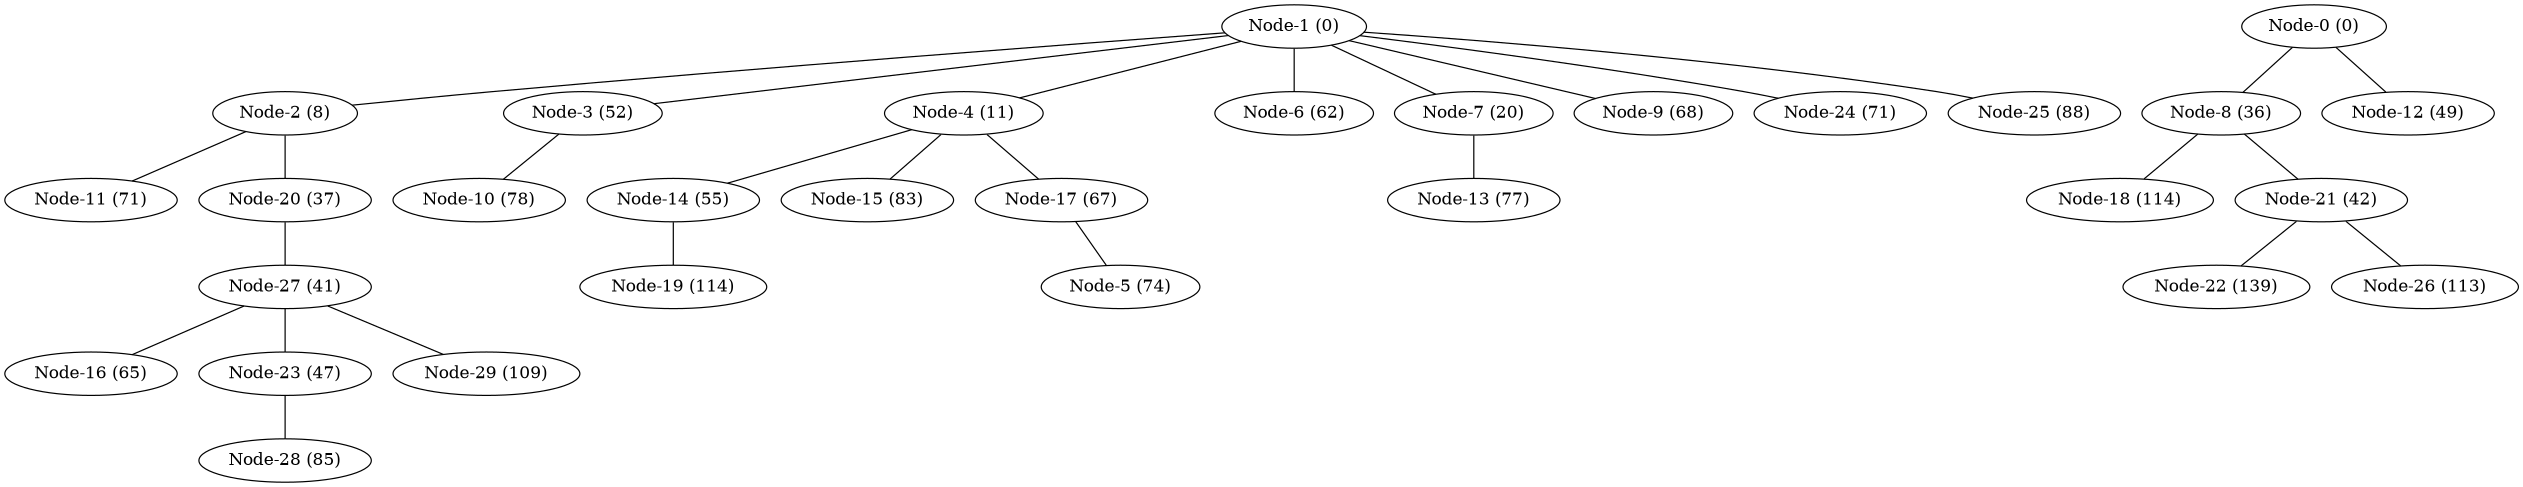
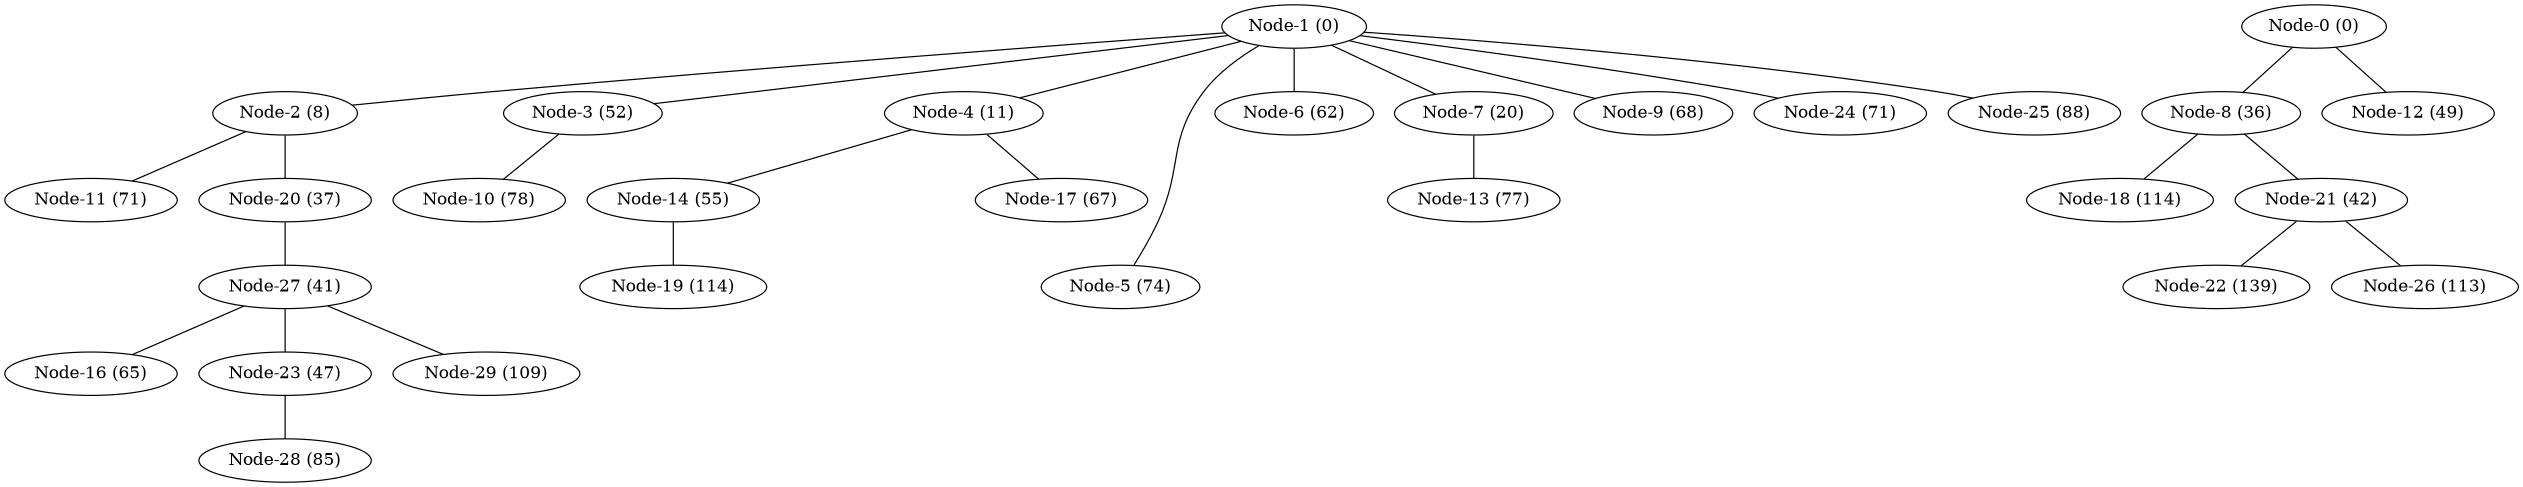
node "Node-15 (83)": removed
edge "Node-17 (67)" -- "Node-5 (74)": now "Node-1 (0)" -- "Node-5 (74)"
